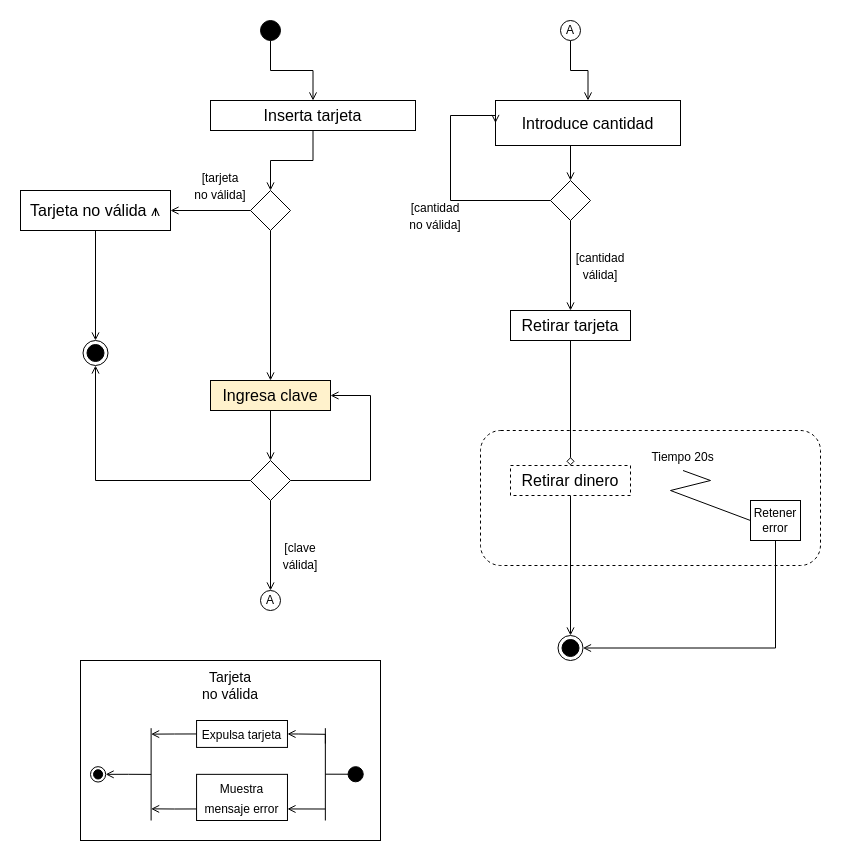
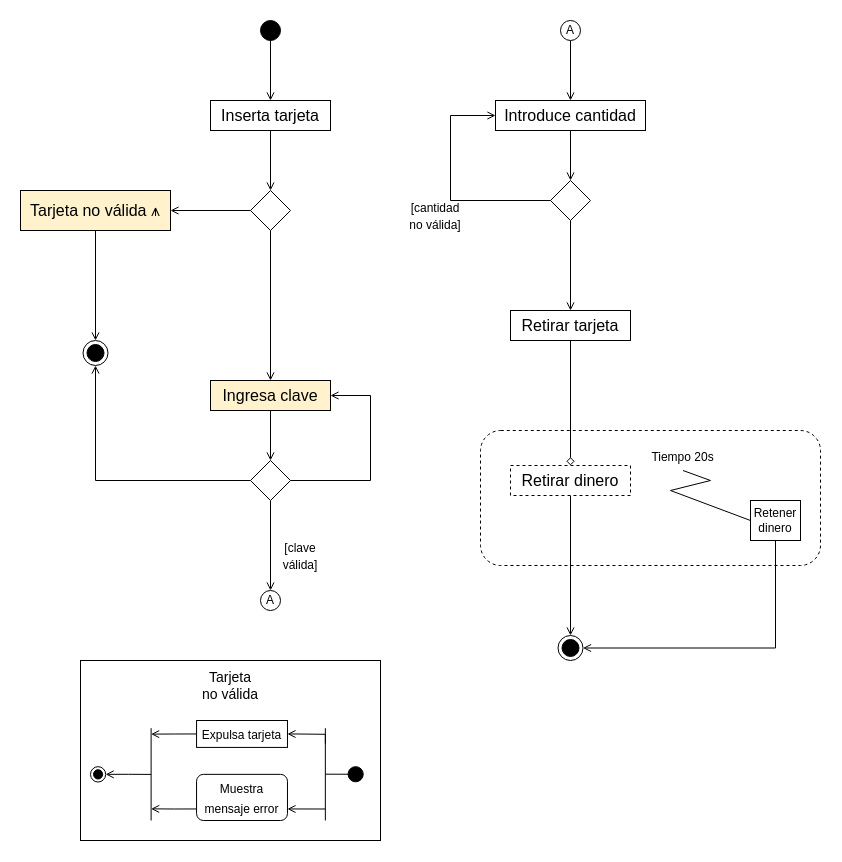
node "Inserta tarjeta": size 205x30 -> 120x30
node "Introduce cantidad": size 185x45 -> 150x30
node "[tarjeta no válida]": removed
node "Tarjeta no válida ⩚": fillcolor #ffffff -> #fff2cc
node "[cantidad válida]": removed
node "Retener error": label "Retener error" -> "Retener dinero"
node "Muestra mensaje error": shape rectangle -> rounded rectangle
